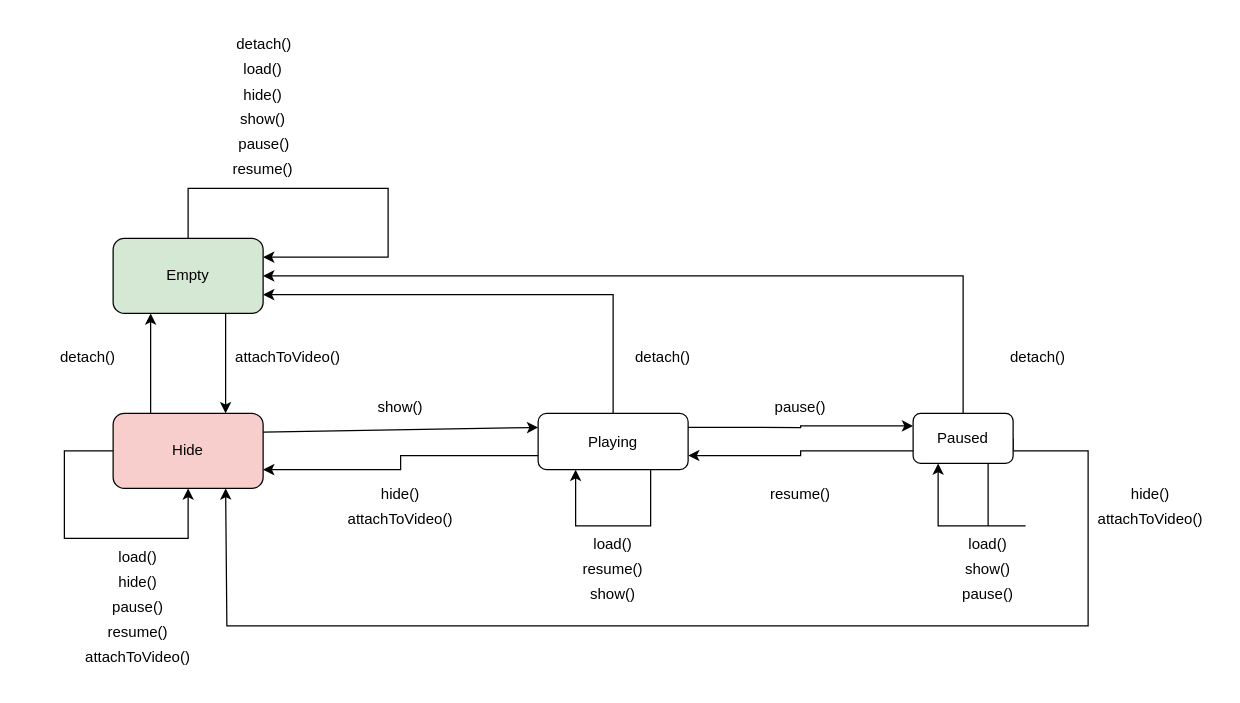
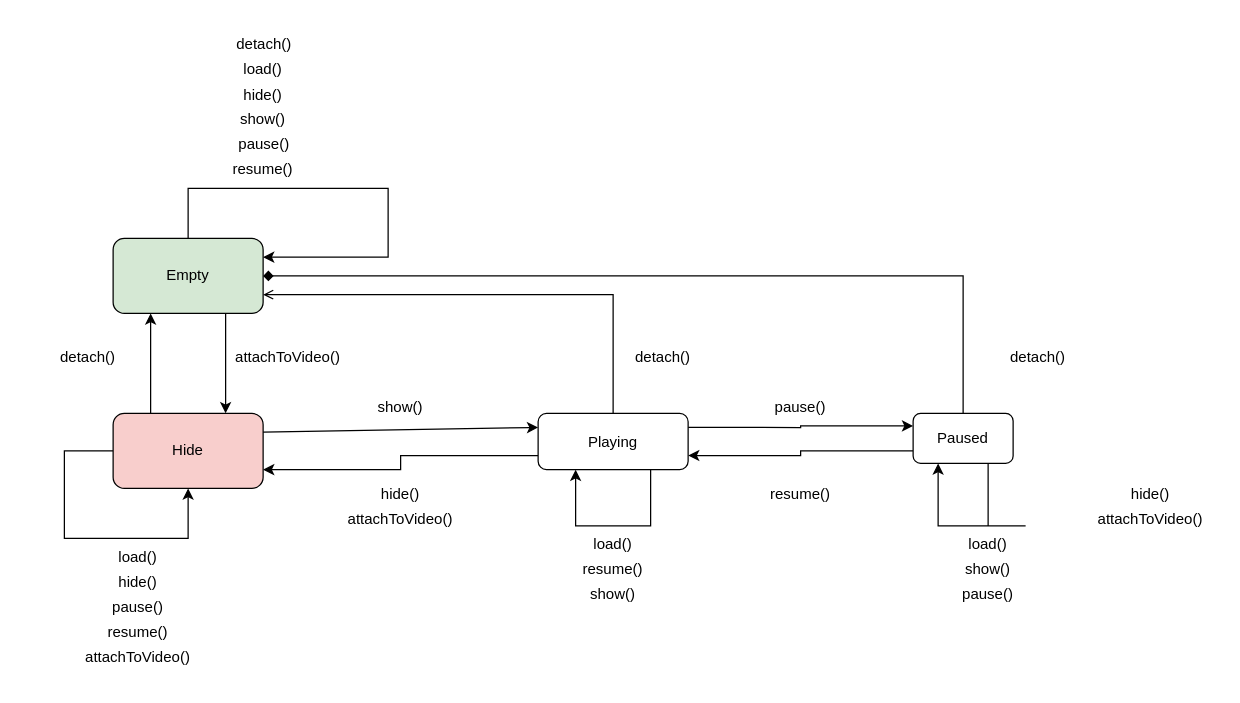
edge "Paused" -> "Empty": arrowhead classic -> diamond
edge "Playing" -> "Empty": arrowhead classic -> open
edge "Paused" -> "Hide": removed
